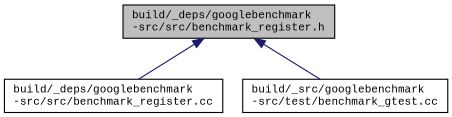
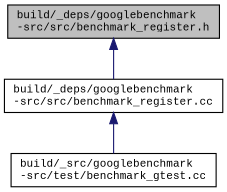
edge "build/_src/googlebenchmark -src/test/benchmark_gtest.cc" -> "build/_deps/googlebenchmark -src/src/benchmark_register.h": now "build/_src/googlebenchmark -src/test/benchmark_gtest.cc" -> "build/_deps/googlebenchmark -src/src/benchmark_register.cc"
